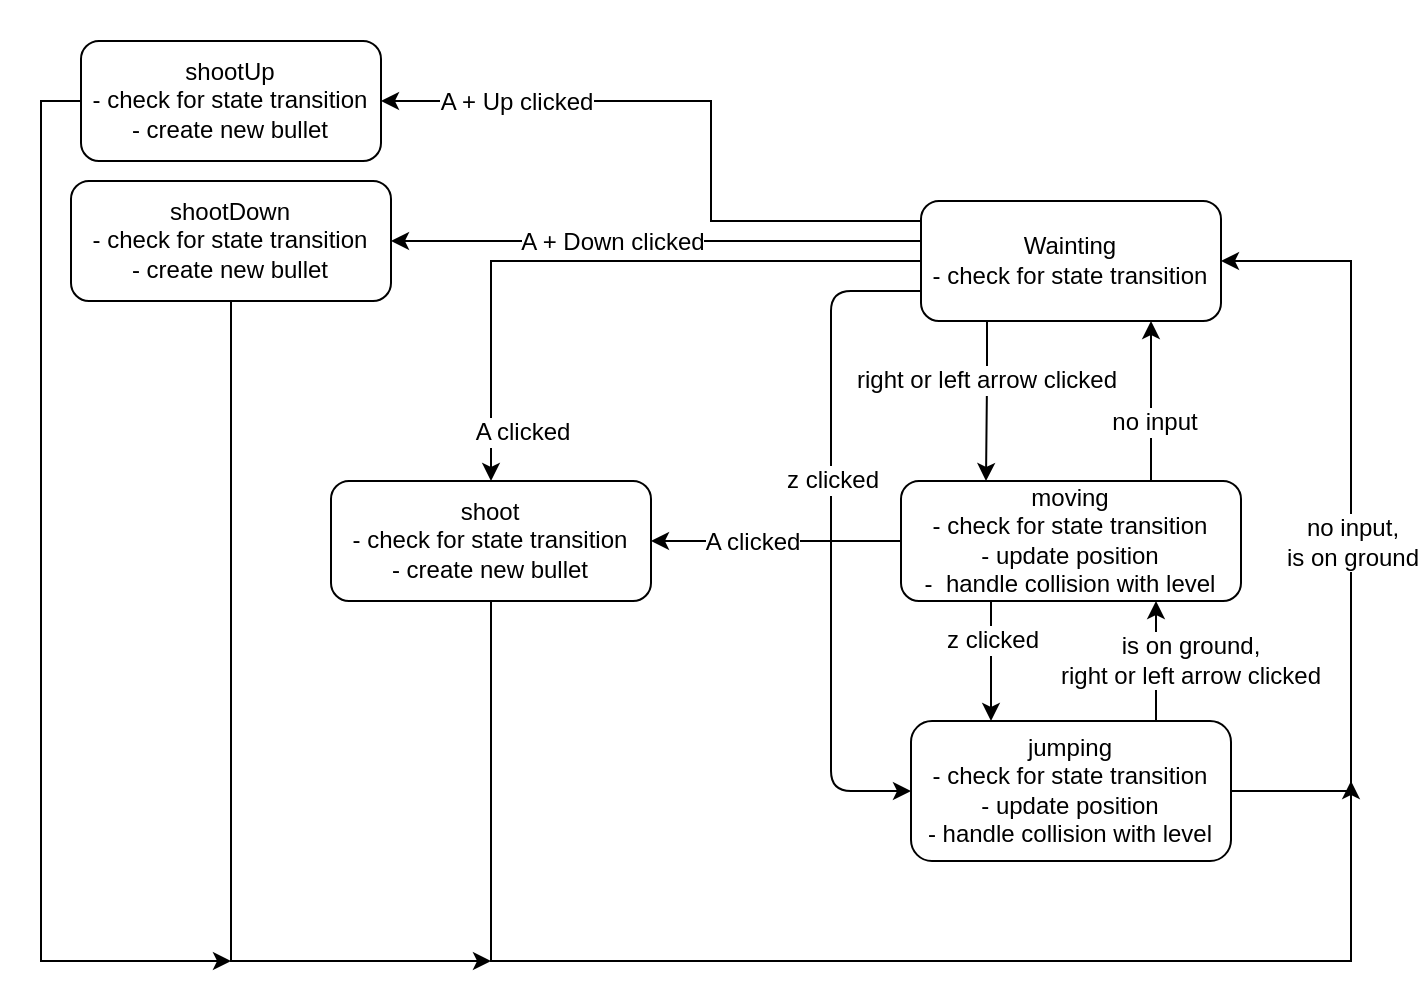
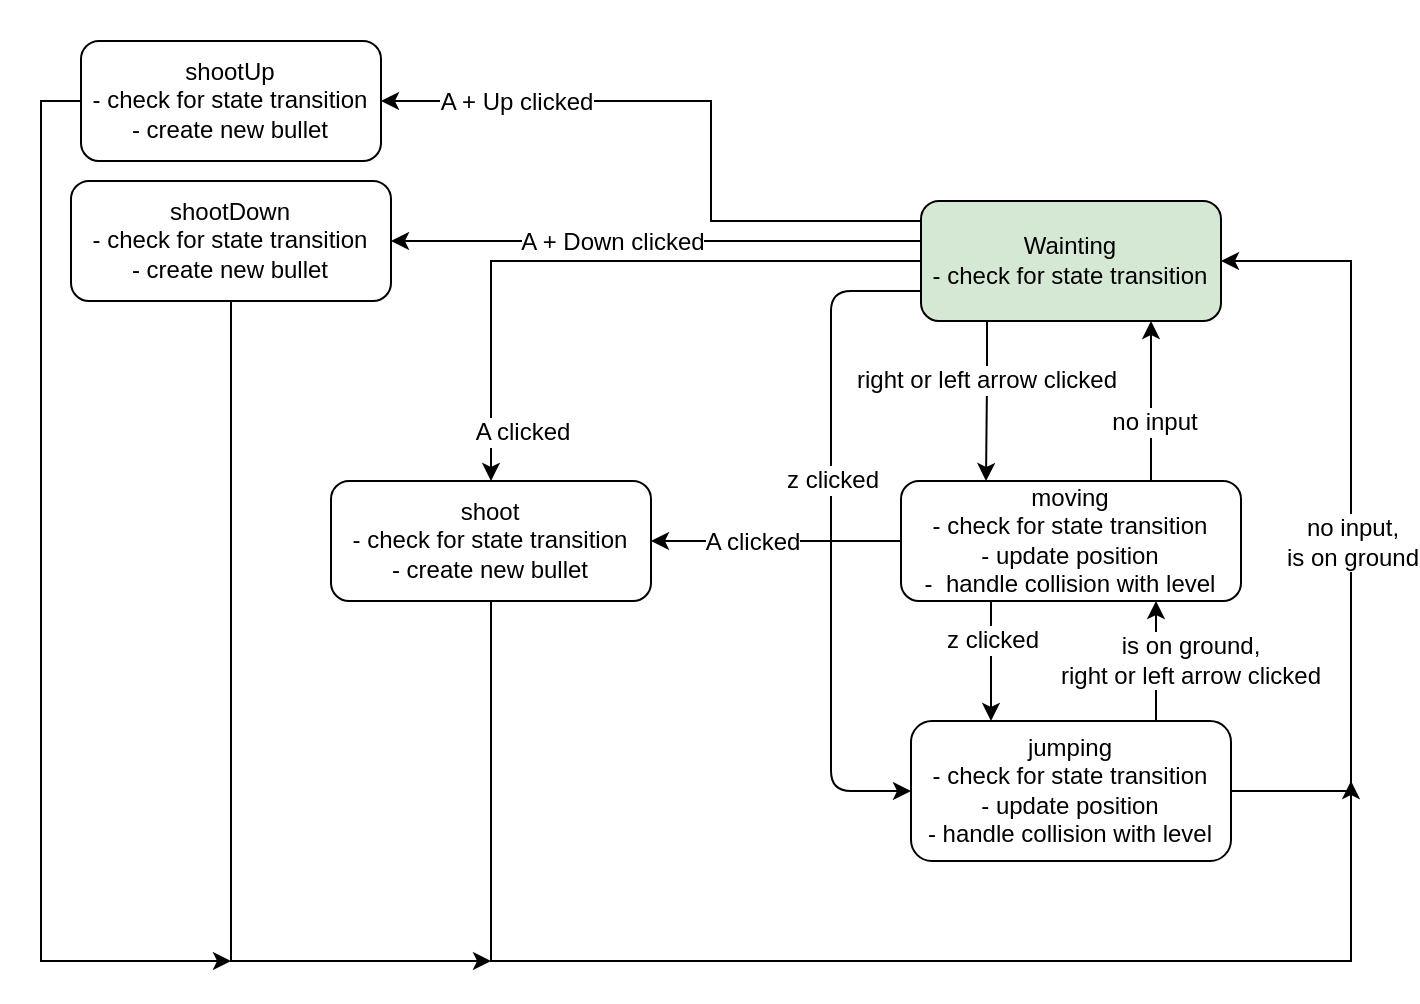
node "Wainting - check for state transition": fillcolor #ffffff -> #d5e8d4
